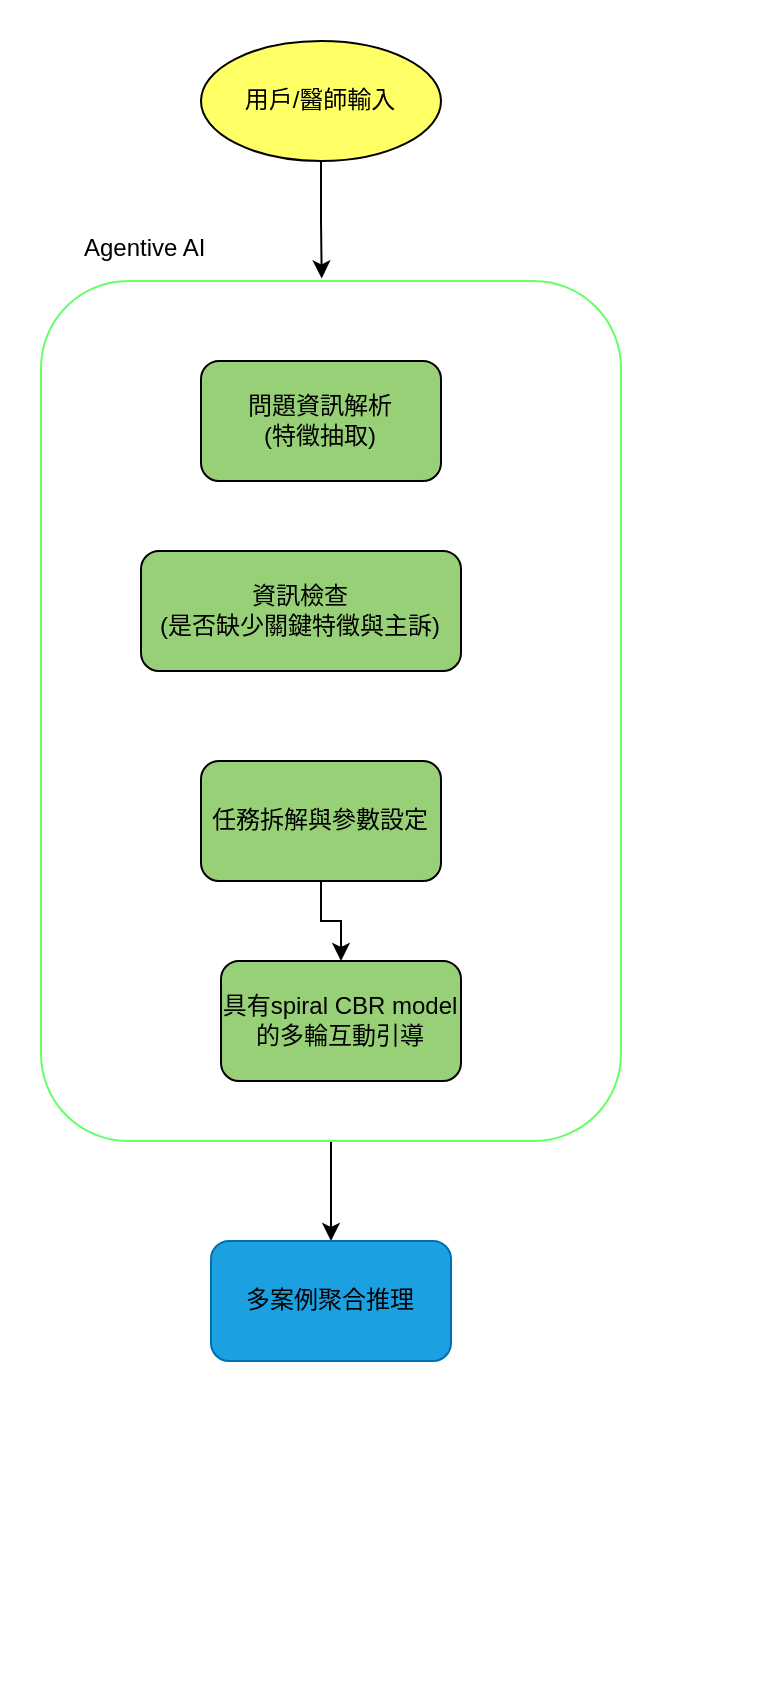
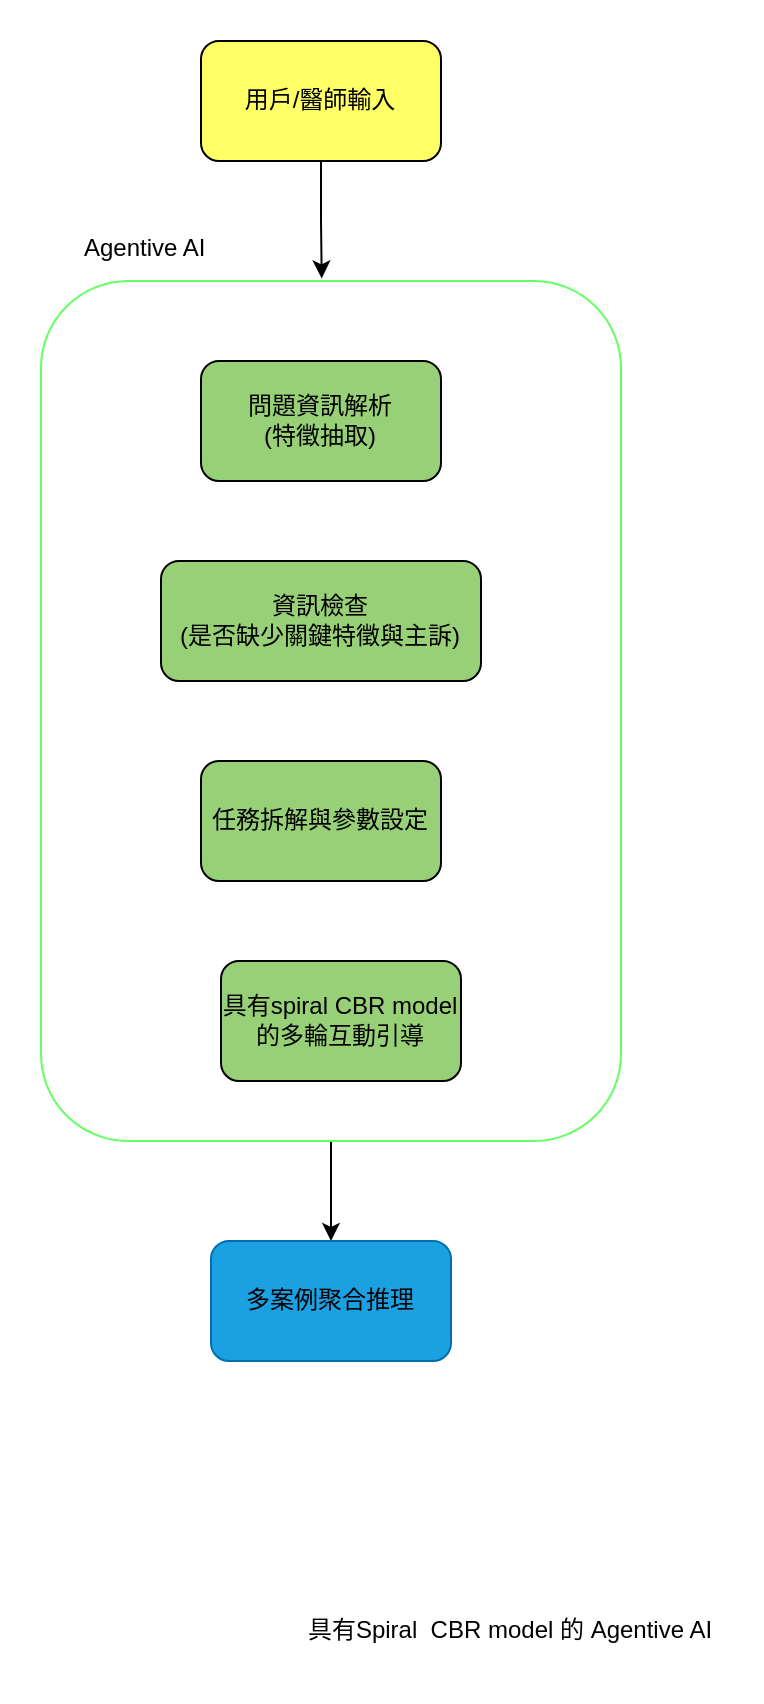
node "用戶/醫師輸入": shape ellipse -> rounded rectangle
node "資訊檢查 (是否缺少關鍵特徵與主訴)": moved (301, 611) -> (321, 621)
edge "任務拆解與參數設定" -> "具有spiral CBR model 的多輪互動引導": removed
node "具有Spiral CBR model 的 Agentive AI": added
